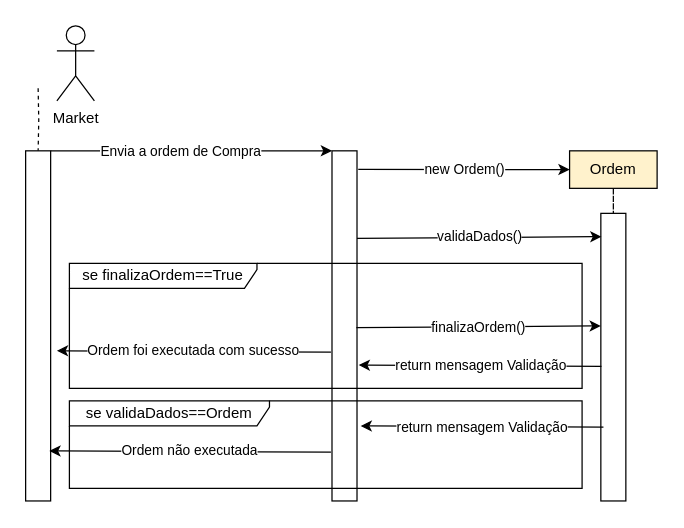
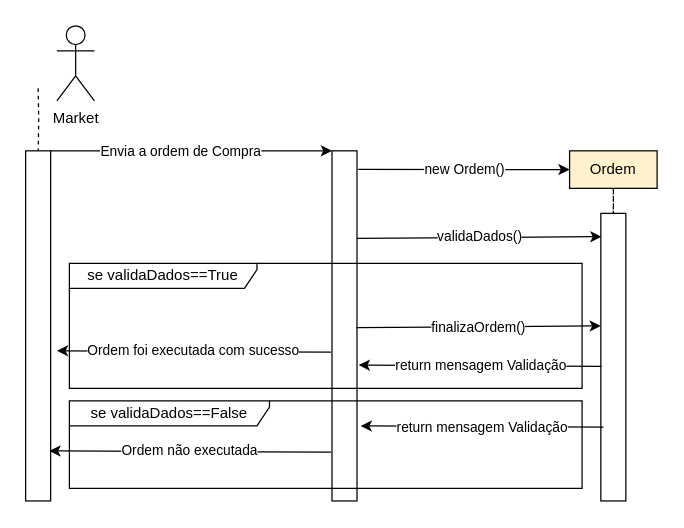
node "se finalizaOrdem==True": label "se finalizaOrdem==True" -> "se validaDados==True"
node "se validaDados==Ordem": label "se validaDados==Ordem" -> "se validaDados==False"
